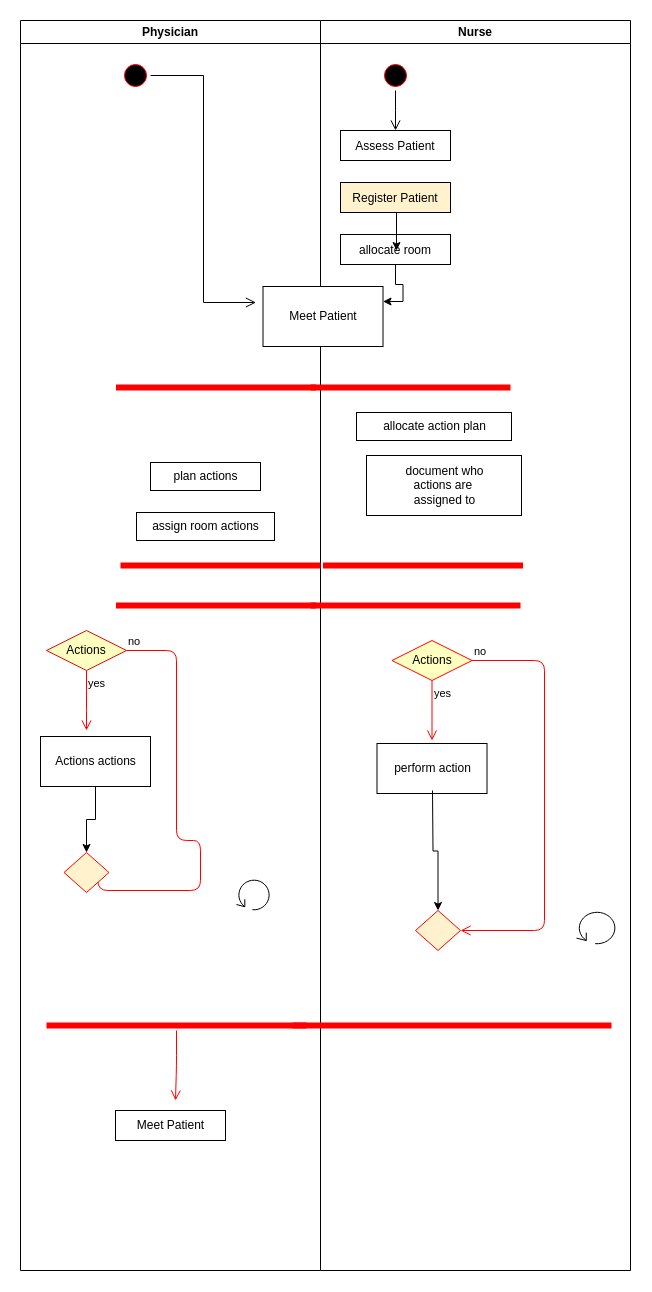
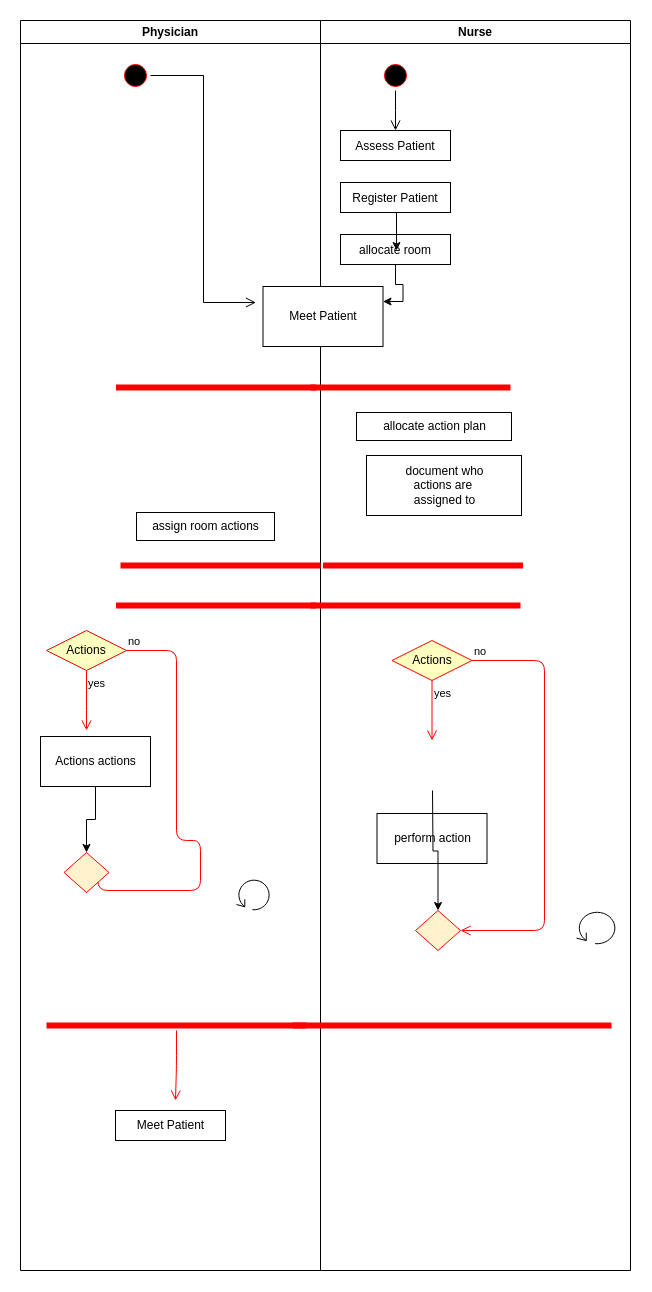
node "Register Patient": fillcolor #fff2cc -> #ffffff
node "plan actions": removed
node "perform action": moved (432, 769) -> (432, 839)
